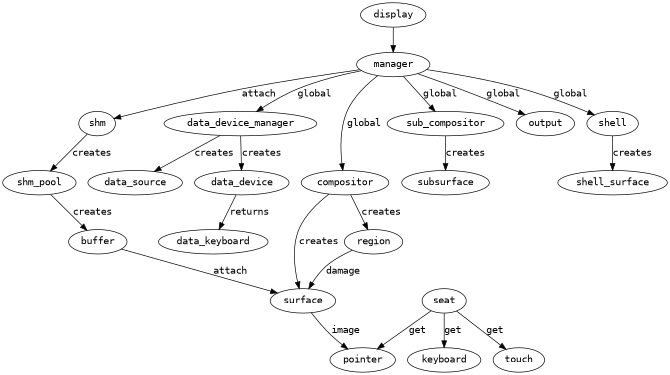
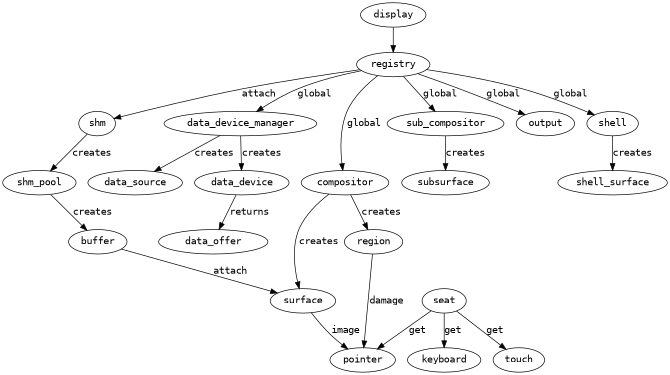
node "manager": label "manager" -> "registry"
node "data_keyboard": label "data_keyboard" -> "data_offer"
edge "region" -> "surface": now "region" -> "pointer"
